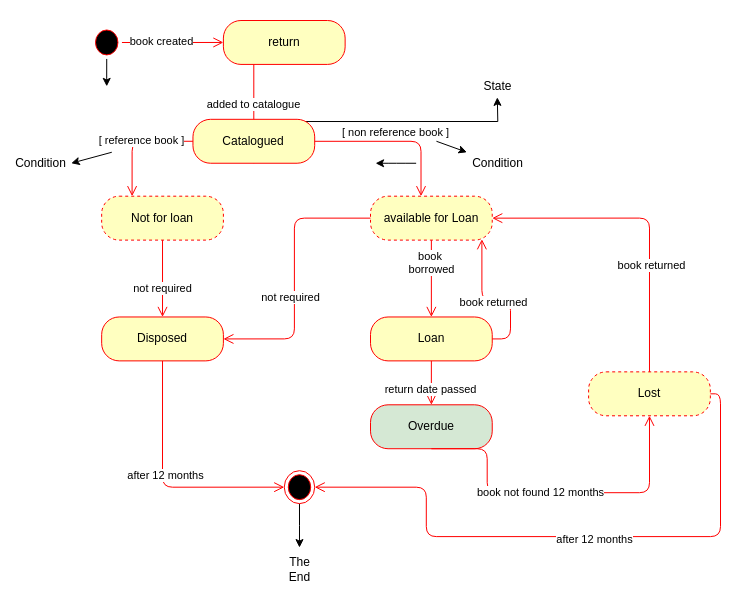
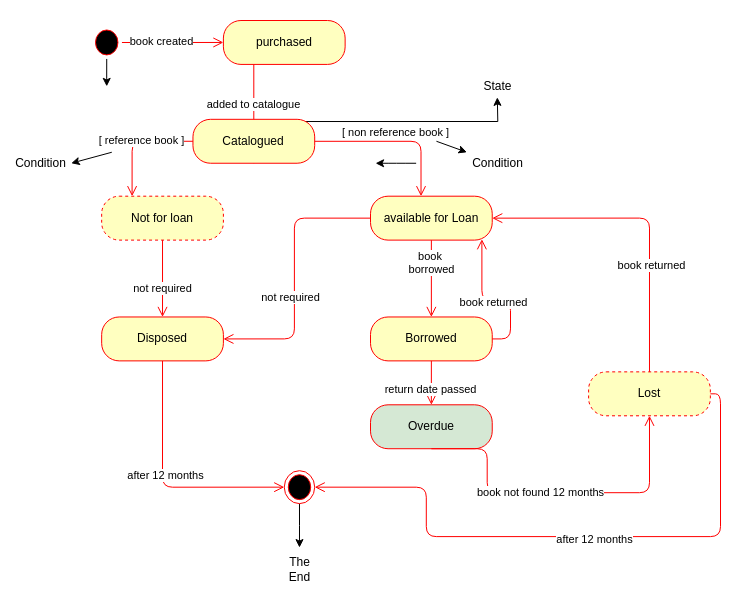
node "return": label "return" -> "purchased"
node "available for Loan": style dashed -> solid
node "Loan": label "Loan" -> "Borrowed"
